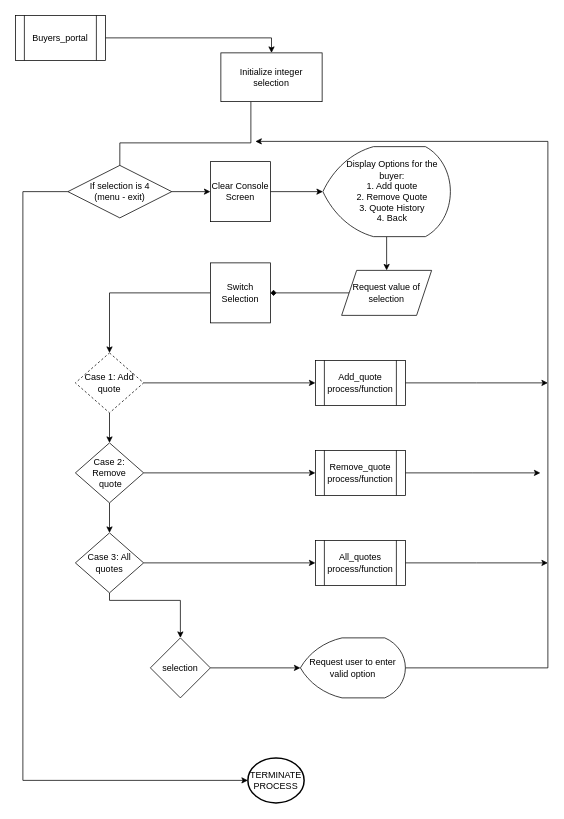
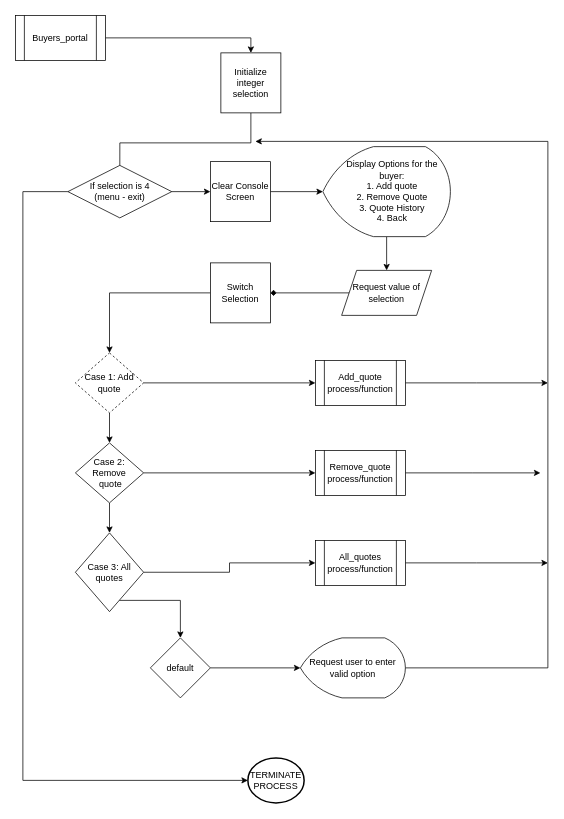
node "Initialize integer selection": size 101x49 -> 60x60
node "Case 3: All quotes": size 68x60 -> 68x79
node "selection": label "selection" -> "default"
